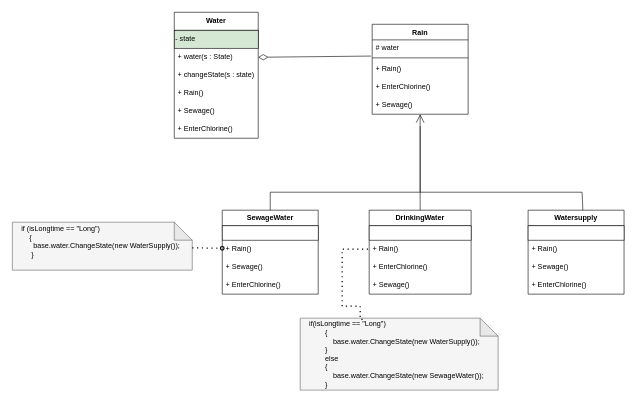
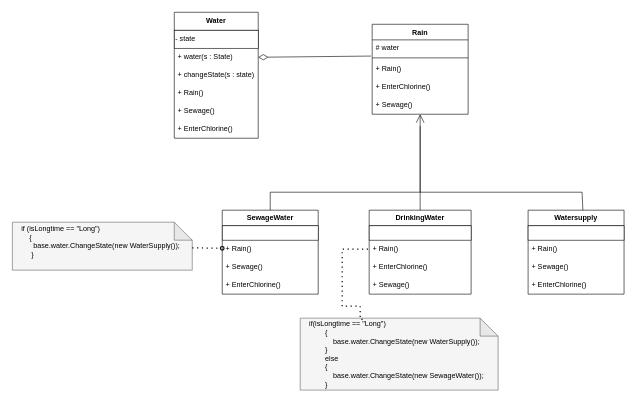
node "- state": fillcolor #d5e8d4 -> #ffffff
